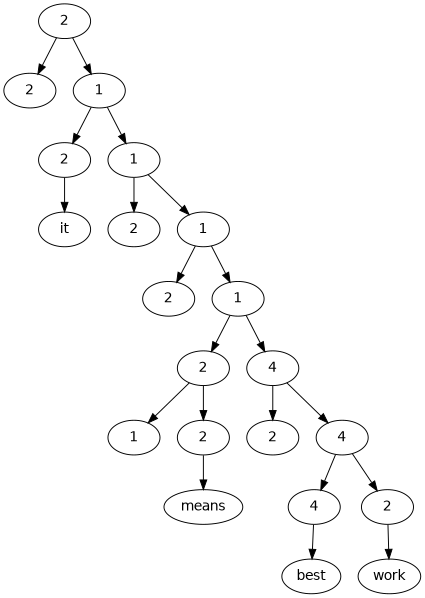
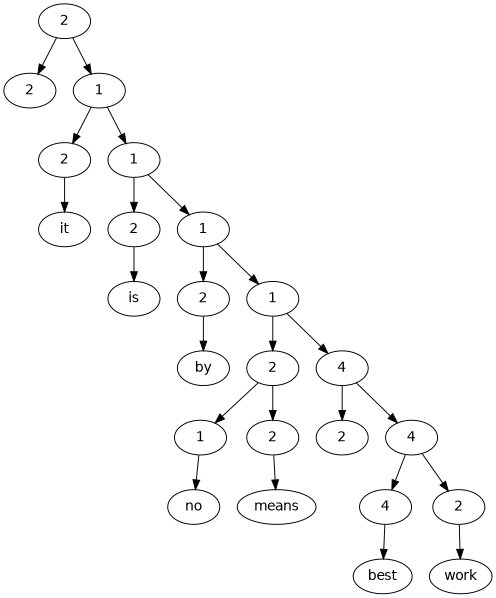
node "is": added
node "by": added
node "no": added
